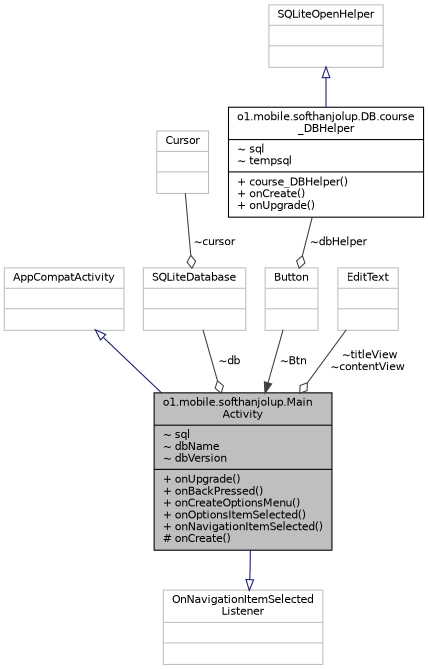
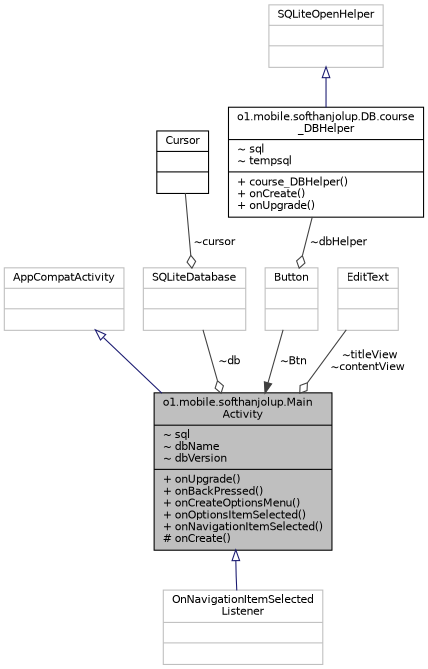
node "Cursor": color grey75 -> black
edge "o1.mobile.softhanjolup.Main" -> "OnNavigationItemSelected": reversed
